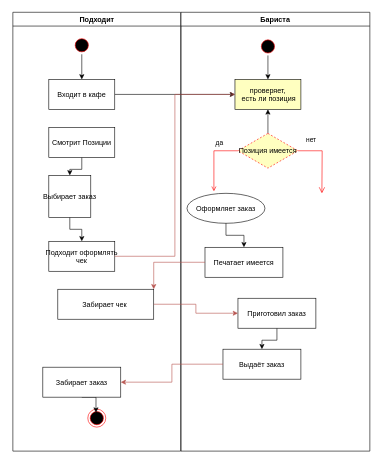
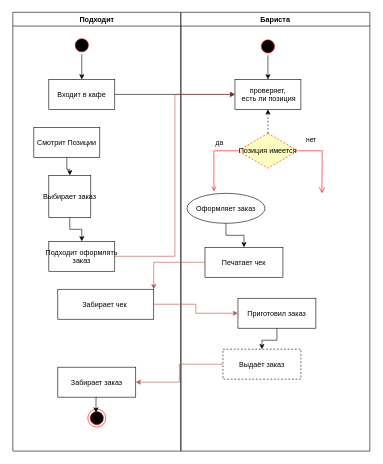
node "проверяет, есть ли позиция": fillcolor #ffffc0 -> #ffffff
edge "Позиция имеется" -> "проверяет, есть ли позиция": style solid -> dashed
node "Смотрит Позиции": moved (82, 143) -> (67, 143)
node "Подходит оформлять чек": label "Подходит оформлять чек" -> "Подходит оформлять заказ"
node "Печатает имеется": label "Печатает имеется" -> "Печатает чек"
node "Выдаёт заказ": style solid -> dashed
node "Забирает заказ": moved (82, 383) -> (97, 383)
